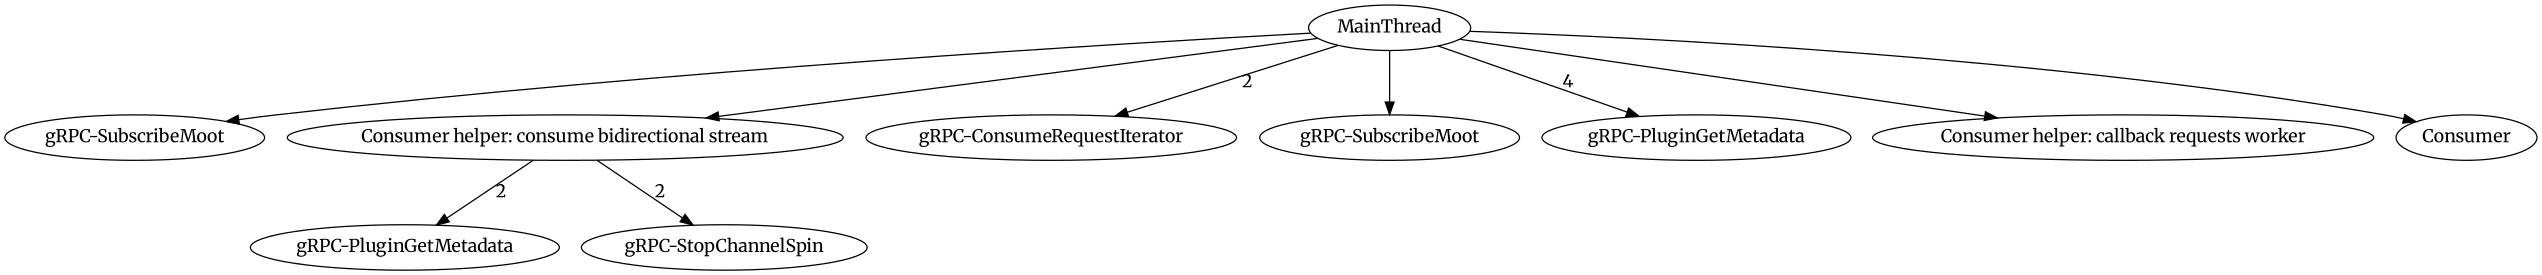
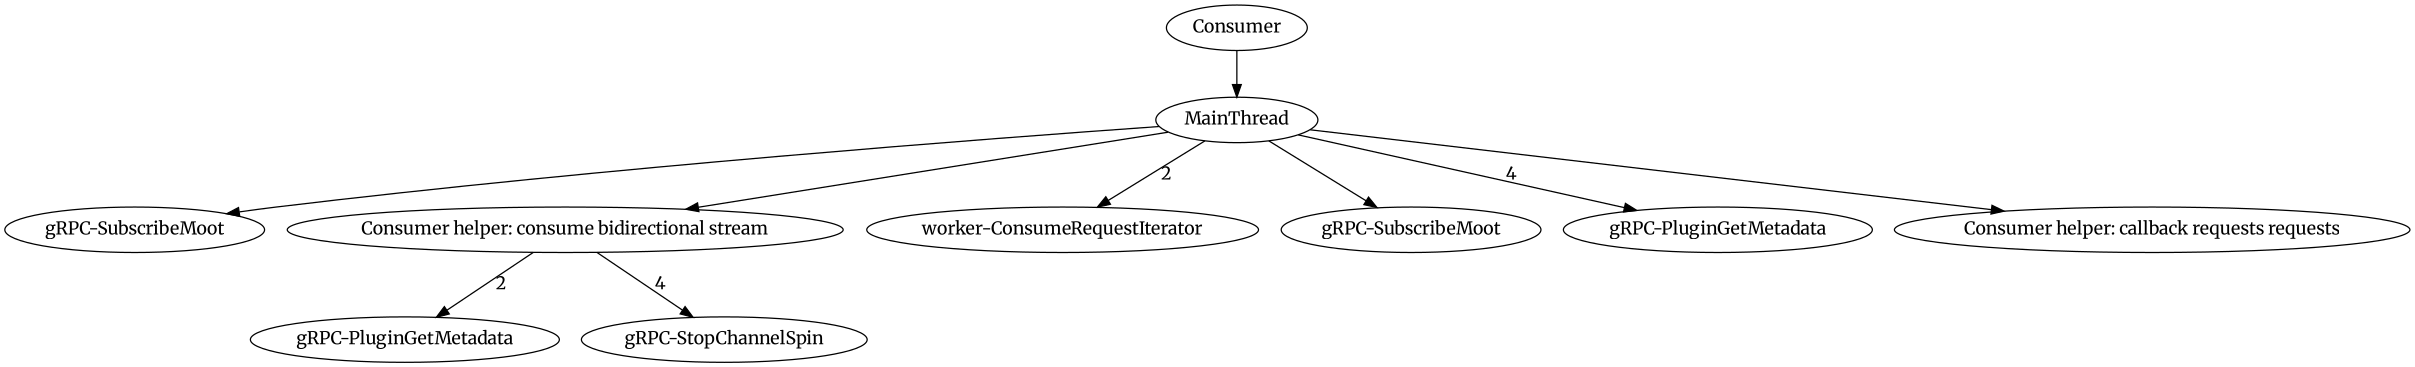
edge "MainThread" -> "Consumer": reversed
node "gRPC-ConsumeRequestIterator": label "gRPC-ConsumeRequestIterator" -> "worker-ConsumeRequestIterator"
node "Consumer helper: callback requests worker": label "Consumer helper: callback requests worker" -> "Consumer helper: callback requests requests"
edge "Consumer helper: consume bidirectional stream" -> "gRPC-StopChannelSpin": label "2" -> "4"
